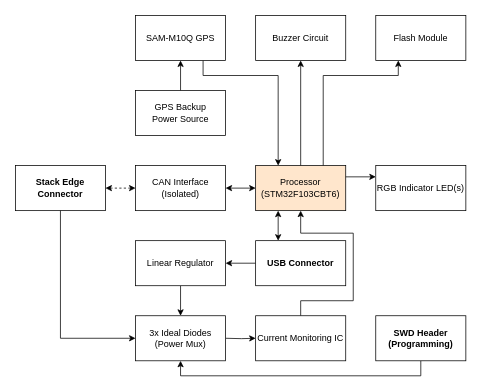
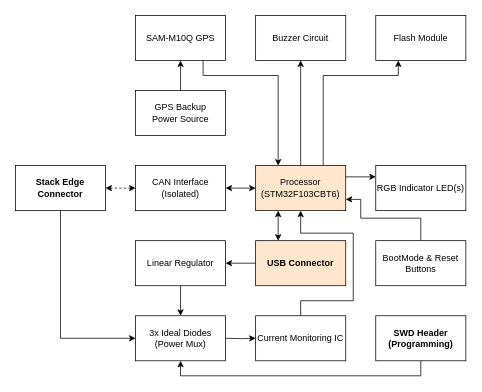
edge "BootMode & Reset Buttons" -> "Processor (STM32F103CBT6)": added
node "USB Connector": fillcolor #ffffff -> #ffe6cc
node "BootMode & Reset Buttons": added
